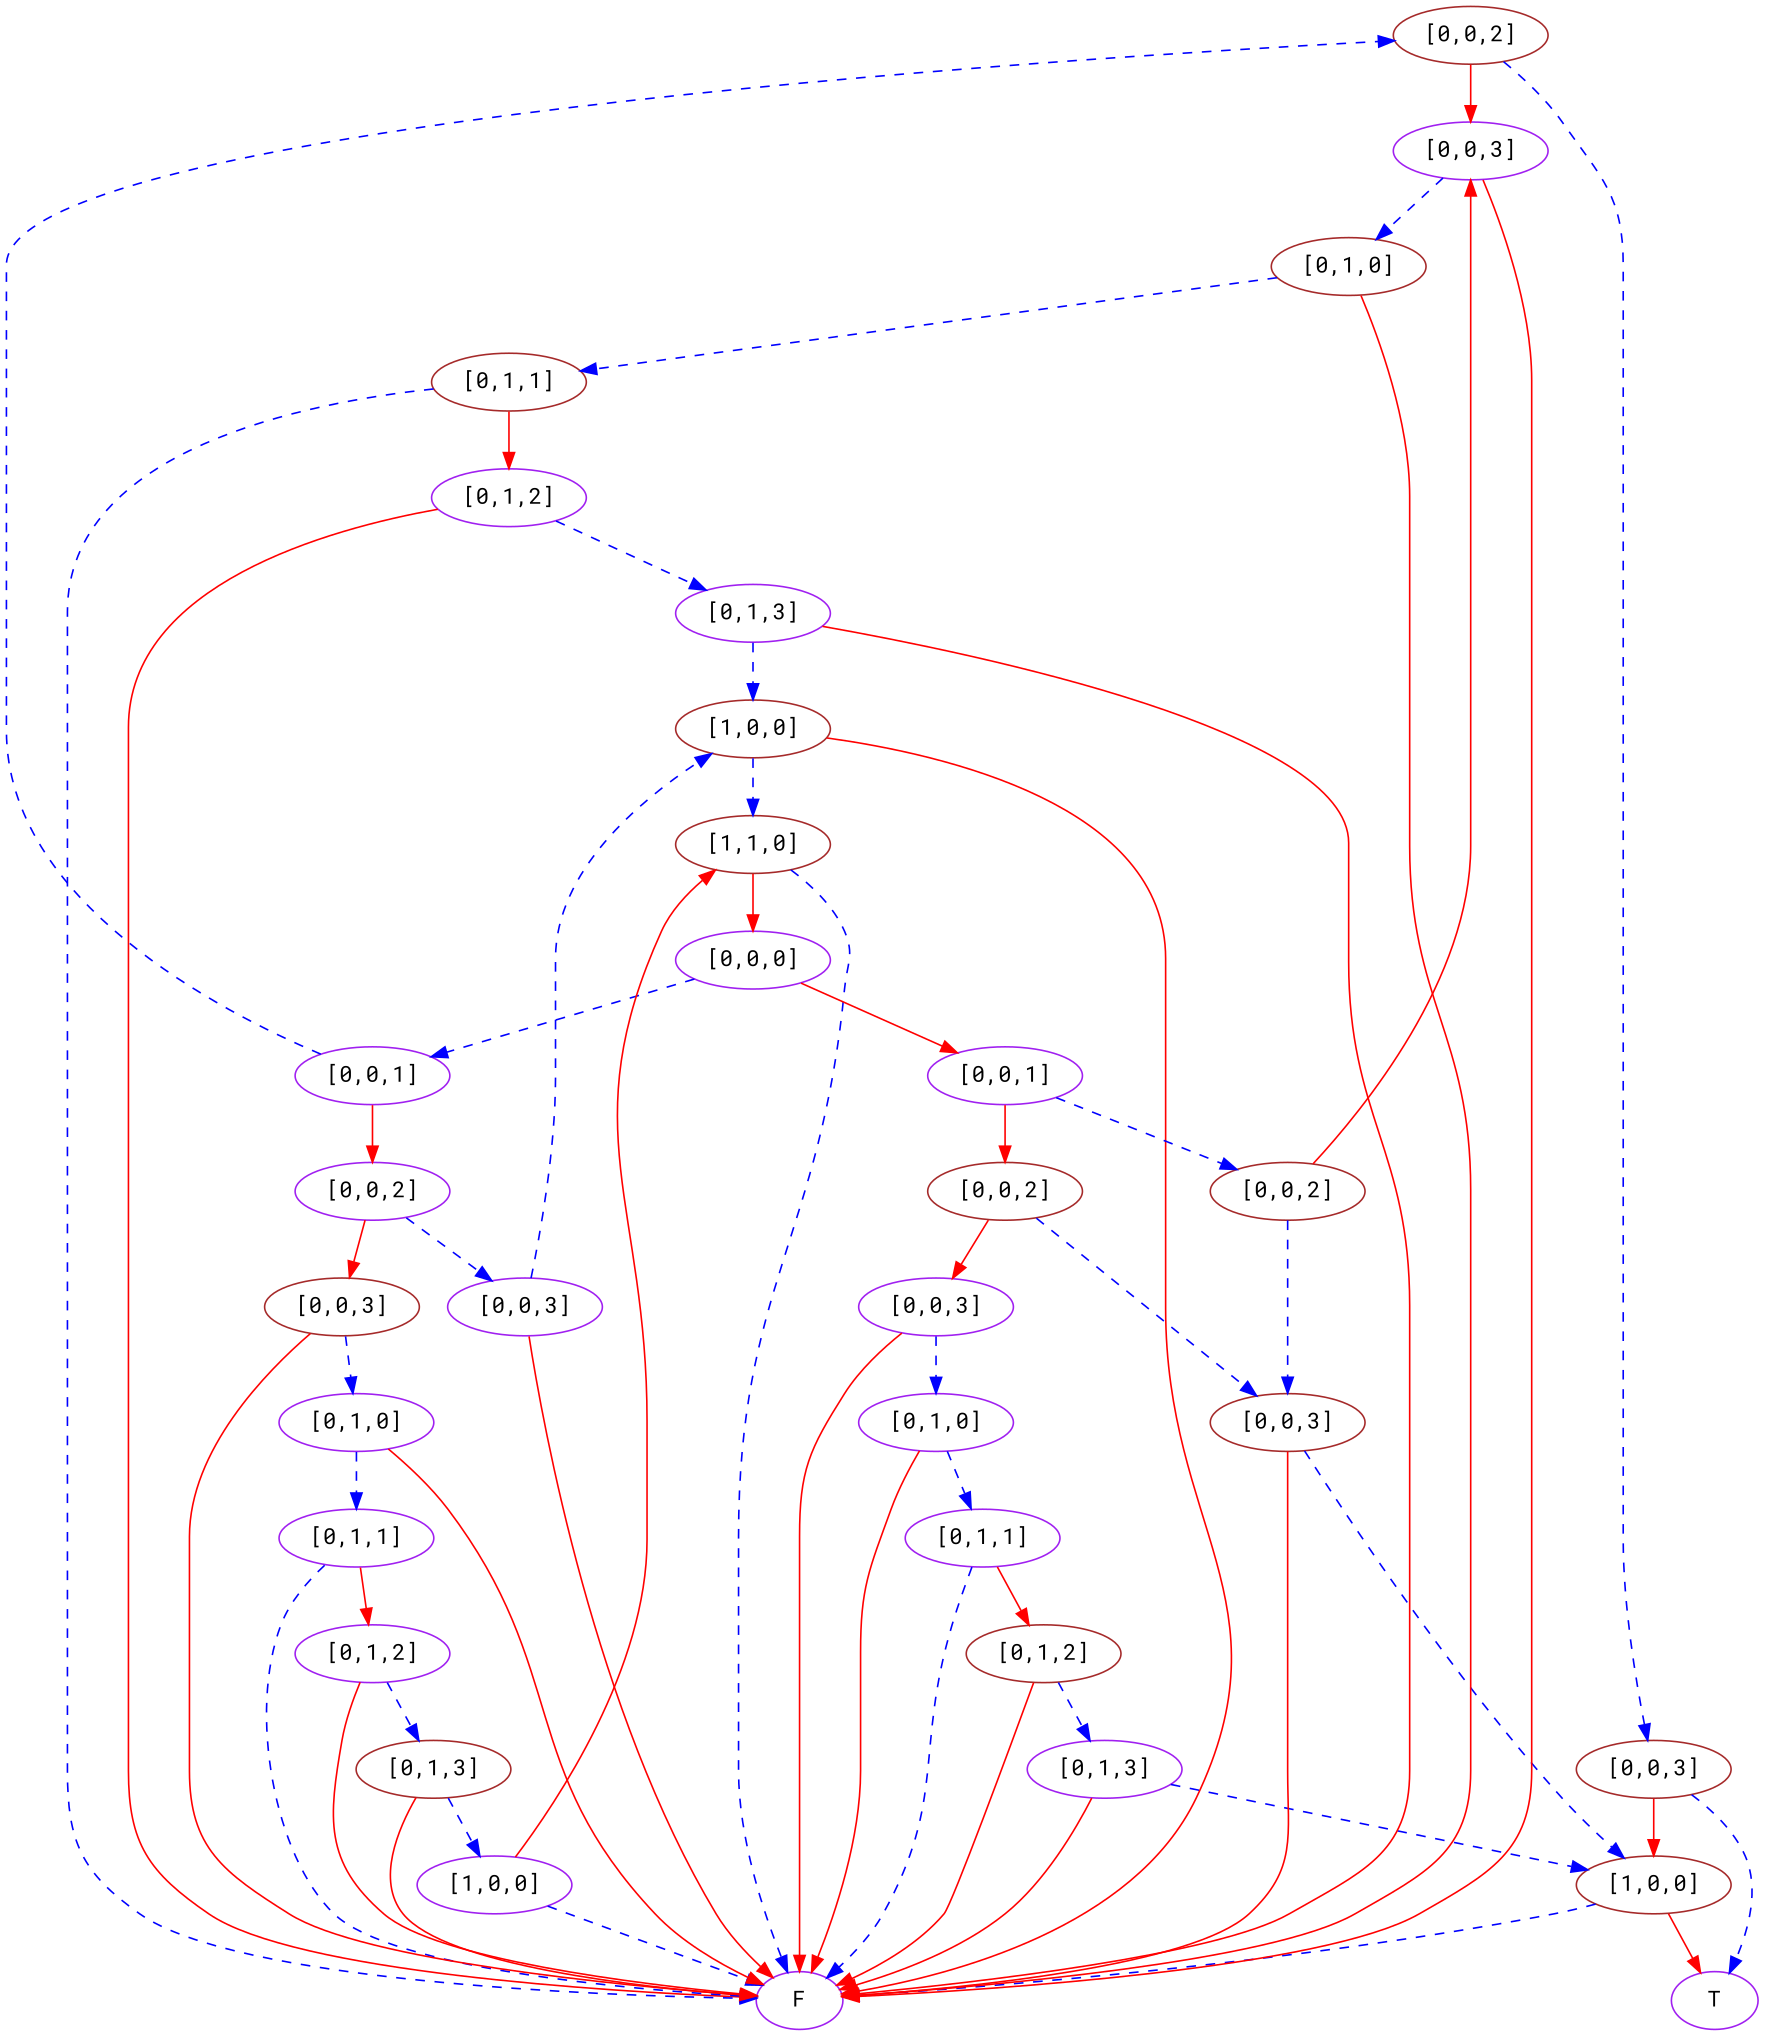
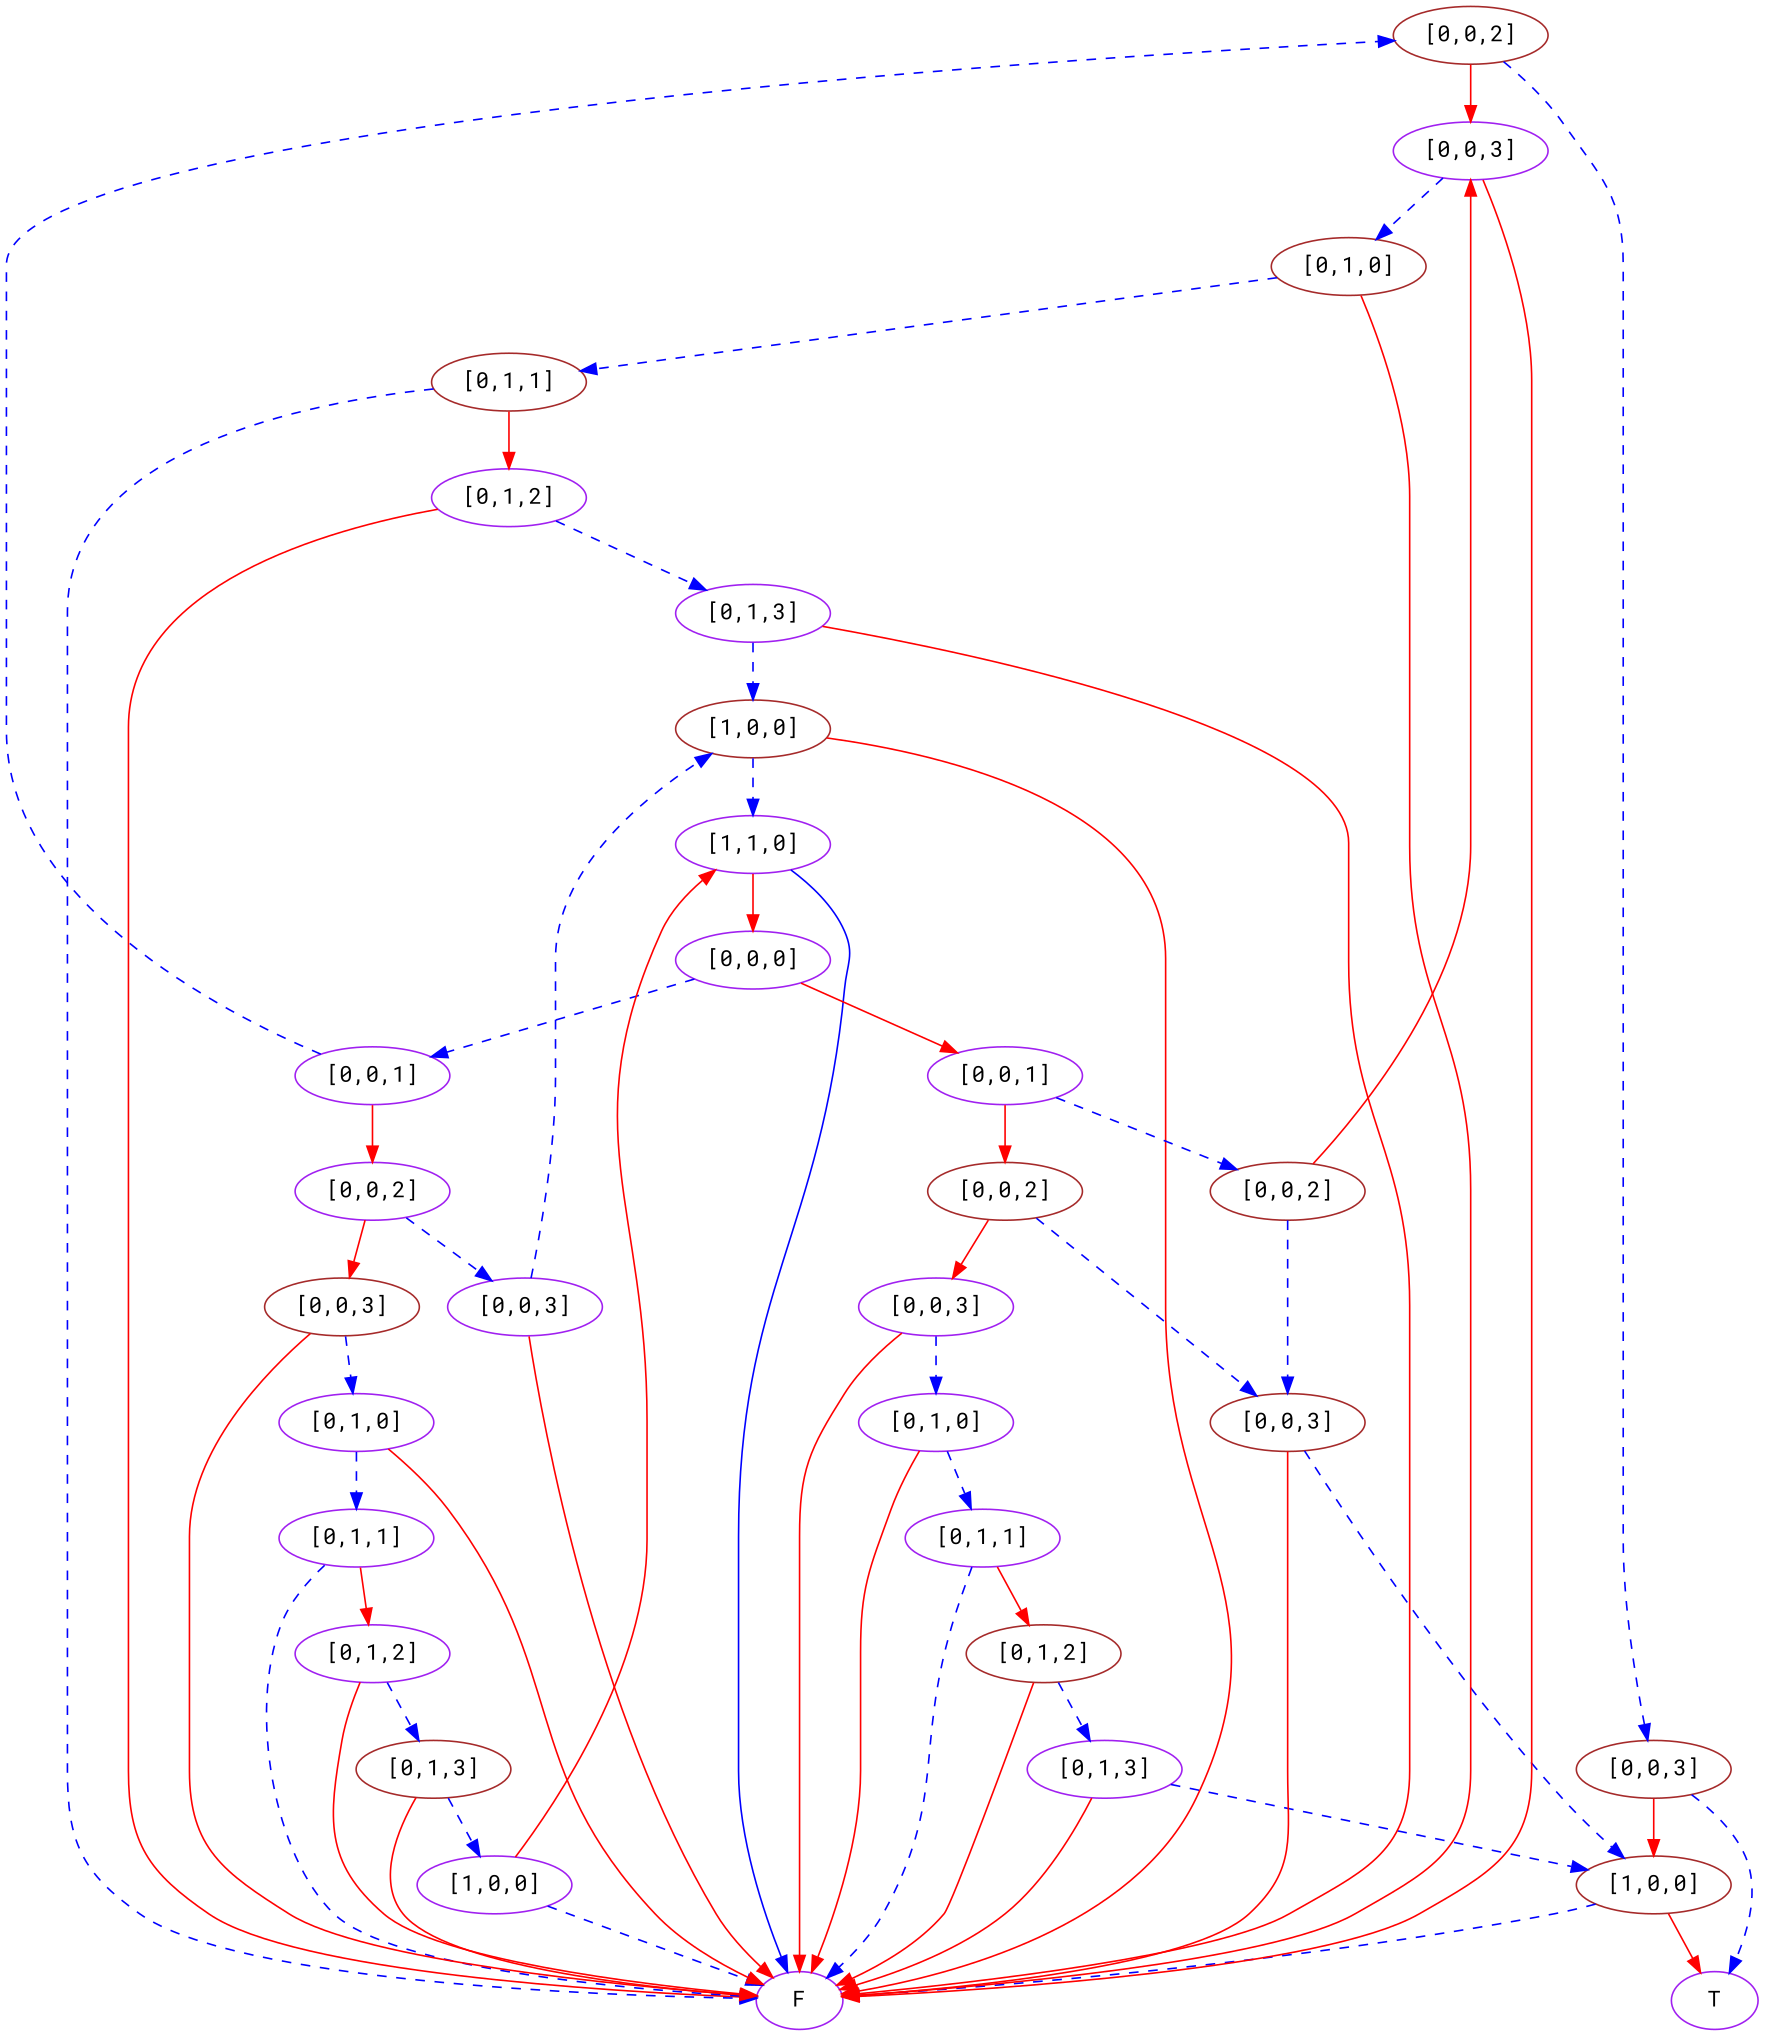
node "[1,1,0]": color brown -> purple
edge "[1,1,0]" -> "F": style dashed -> solid
